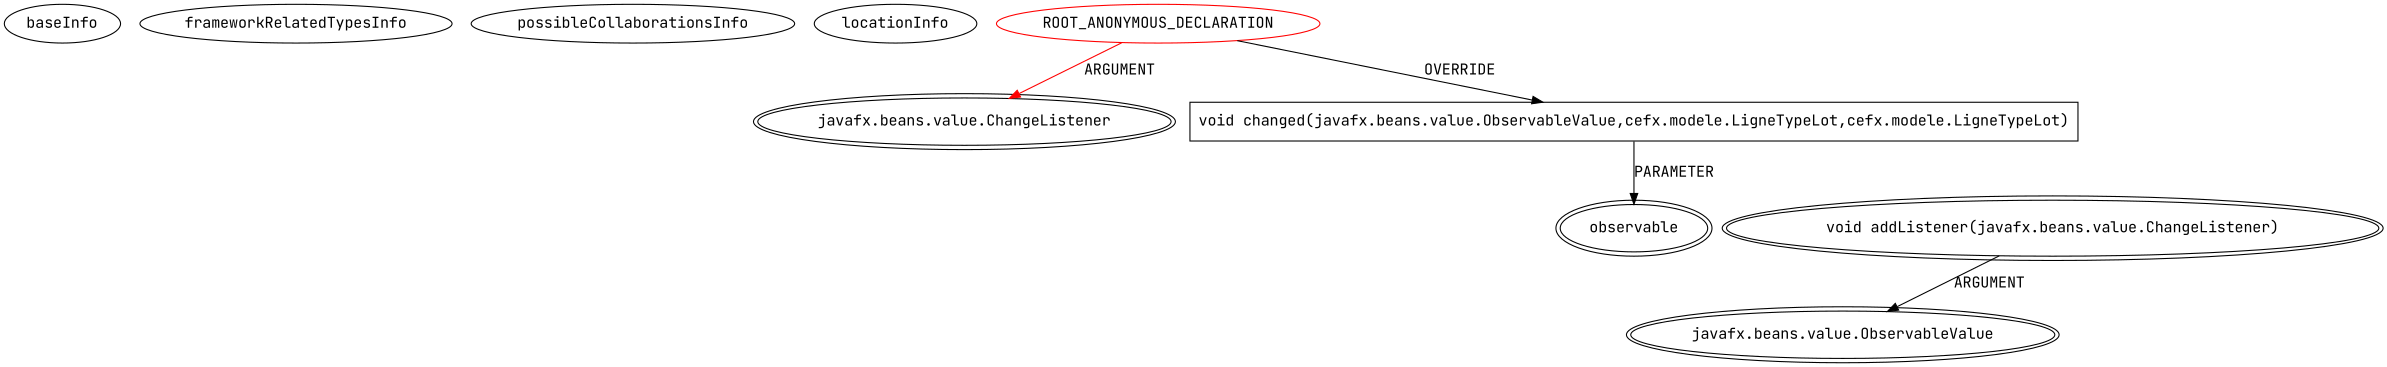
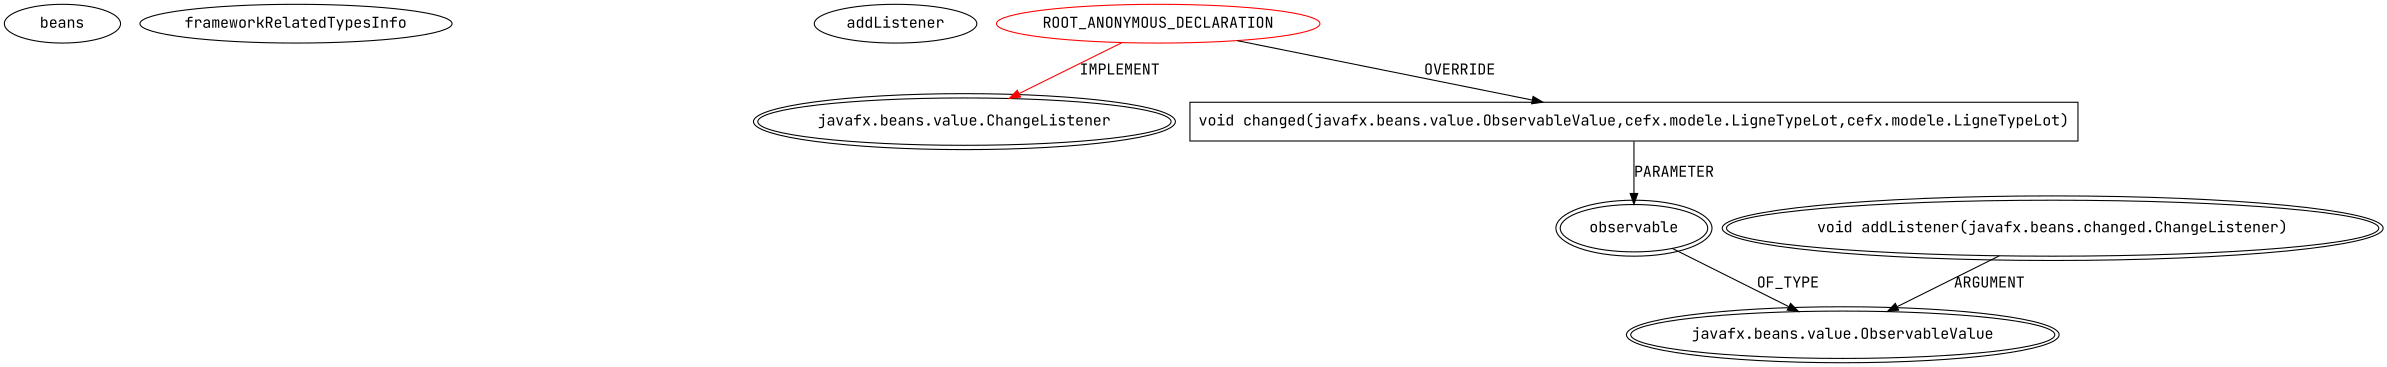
node "baseInfo": label "baseInfo" -> "beans"
node "possibleCollaborationsInfo": removed
node "locationInfo": label "locationInfo" -> "addListener"
edge "ROOT_ANONYMOUS_DECLARATION" -> "javafx.beans.value.ChangeListener": label "ARGUMENT" -> "IMPLEMENT"
node "void addListener(javafx.beans.value.ChangeListener)": label "void addListener(javafx.beans.value.ChangeListener)" -> "void addListener(javafx.beans.changed.ChangeListener)"
edge "observable" -> "javafx.beans.value.ObservableValue": added, label "OF_TYPE"
